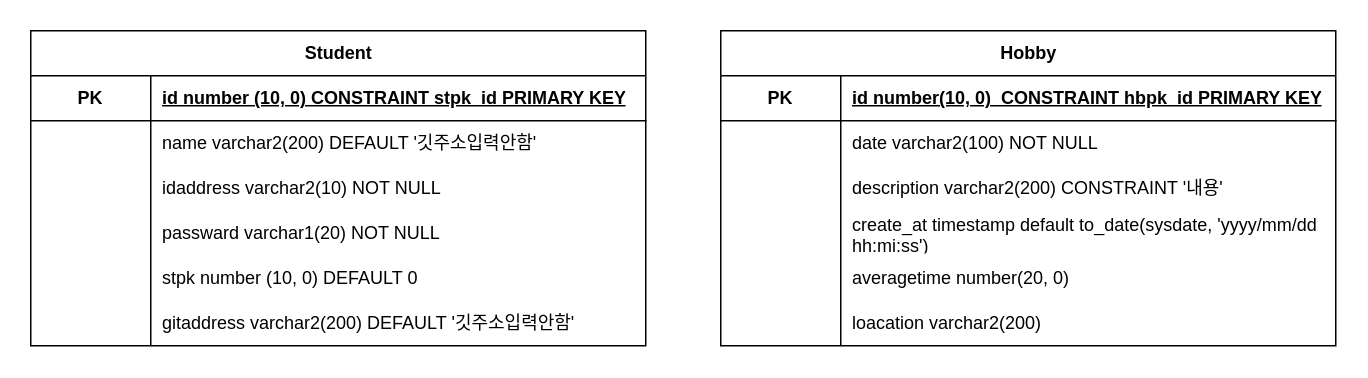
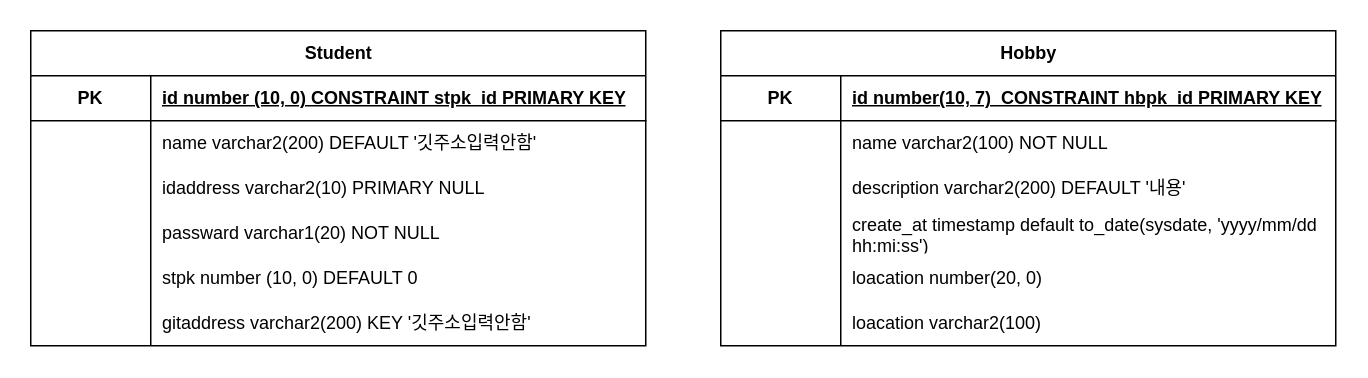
node "id number(10, 0) CONSTRAINT hbpk_id PRIMARY KEY": label "id number(10, 0) CONSTRAINT hbpk_id PRIMARY KEY" -> "id number(10, 7) CONSTRAINT hbpk_id PRIMARY KEY"
node "date varchar2(100) NOT NULL": label "date varchar2(100) NOT NULL" -> "name varchar2(100) NOT NULL"
node "idaddress varchar2(10) NOT NULL": label "idaddress varchar2(10) NOT NULL" -> "idaddress varchar2(10) PRIMARY NULL"
node "description varchar2(200) CONSTRAINT '내용'": label "description varchar2(200) CONSTRAINT '내용'" -> "description varchar2(200) DEFAULT '내용'"
node "averagetime number(20, 0)": label "averagetime number(20, 0)" -> "loacation number(20, 0)"
node "gitaddress varchar2(200) DEFAULT '깃주소입력안함'": label "gitaddress varchar2(200) DEFAULT '깃주소입력안함'" -> "gitaddress varchar2(200) KEY '깃주소입력안함'"
node "loacation varchar2(200)": label "loacation varchar2(200)" -> "loacation varchar2(100)"
